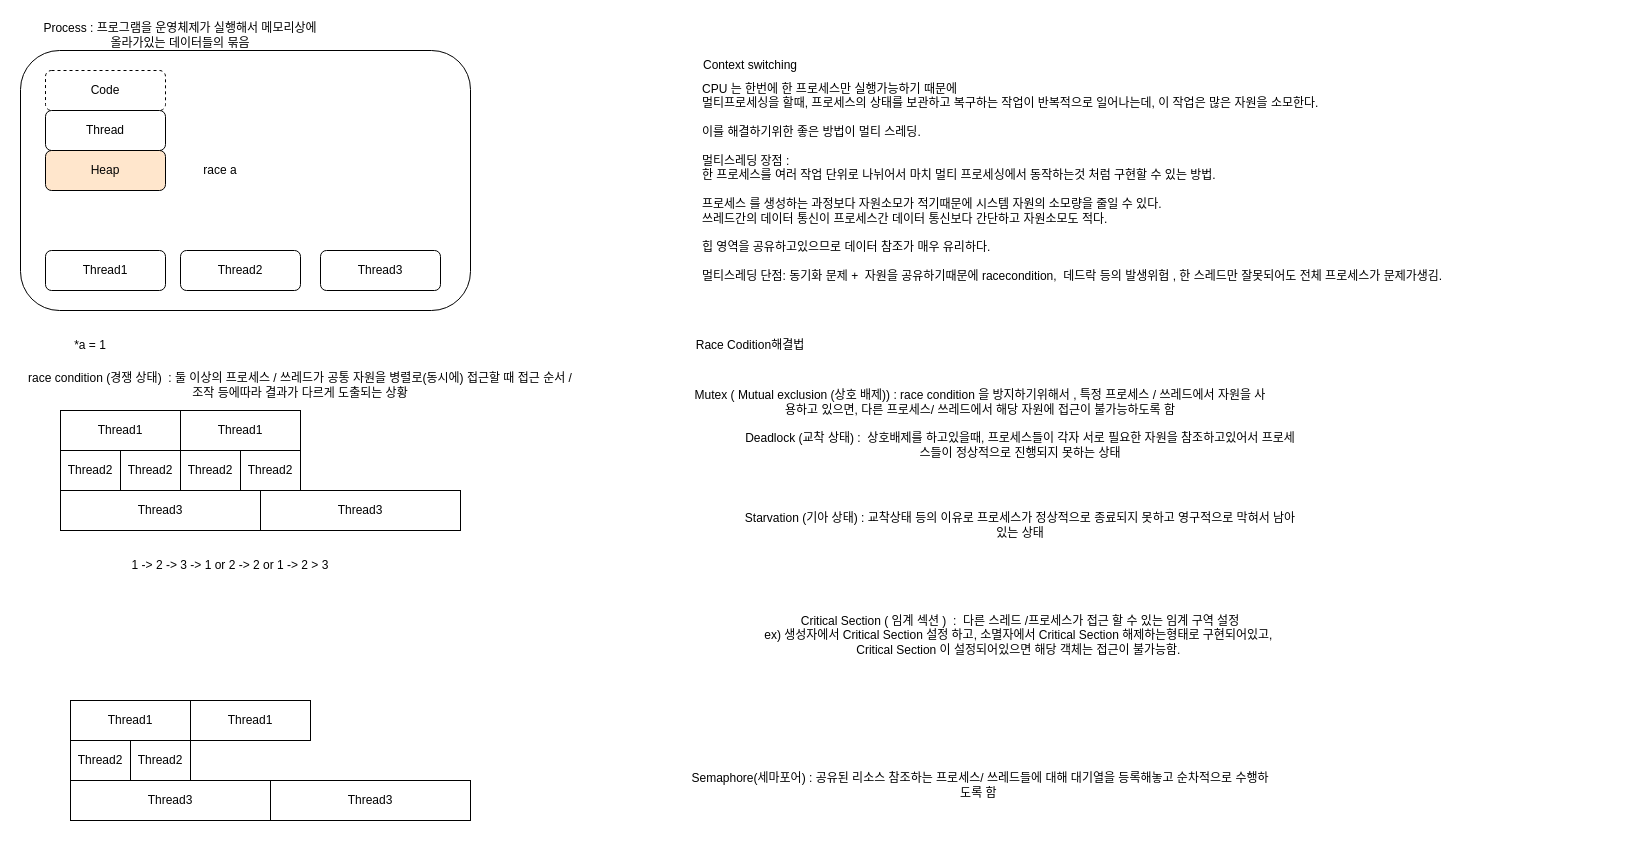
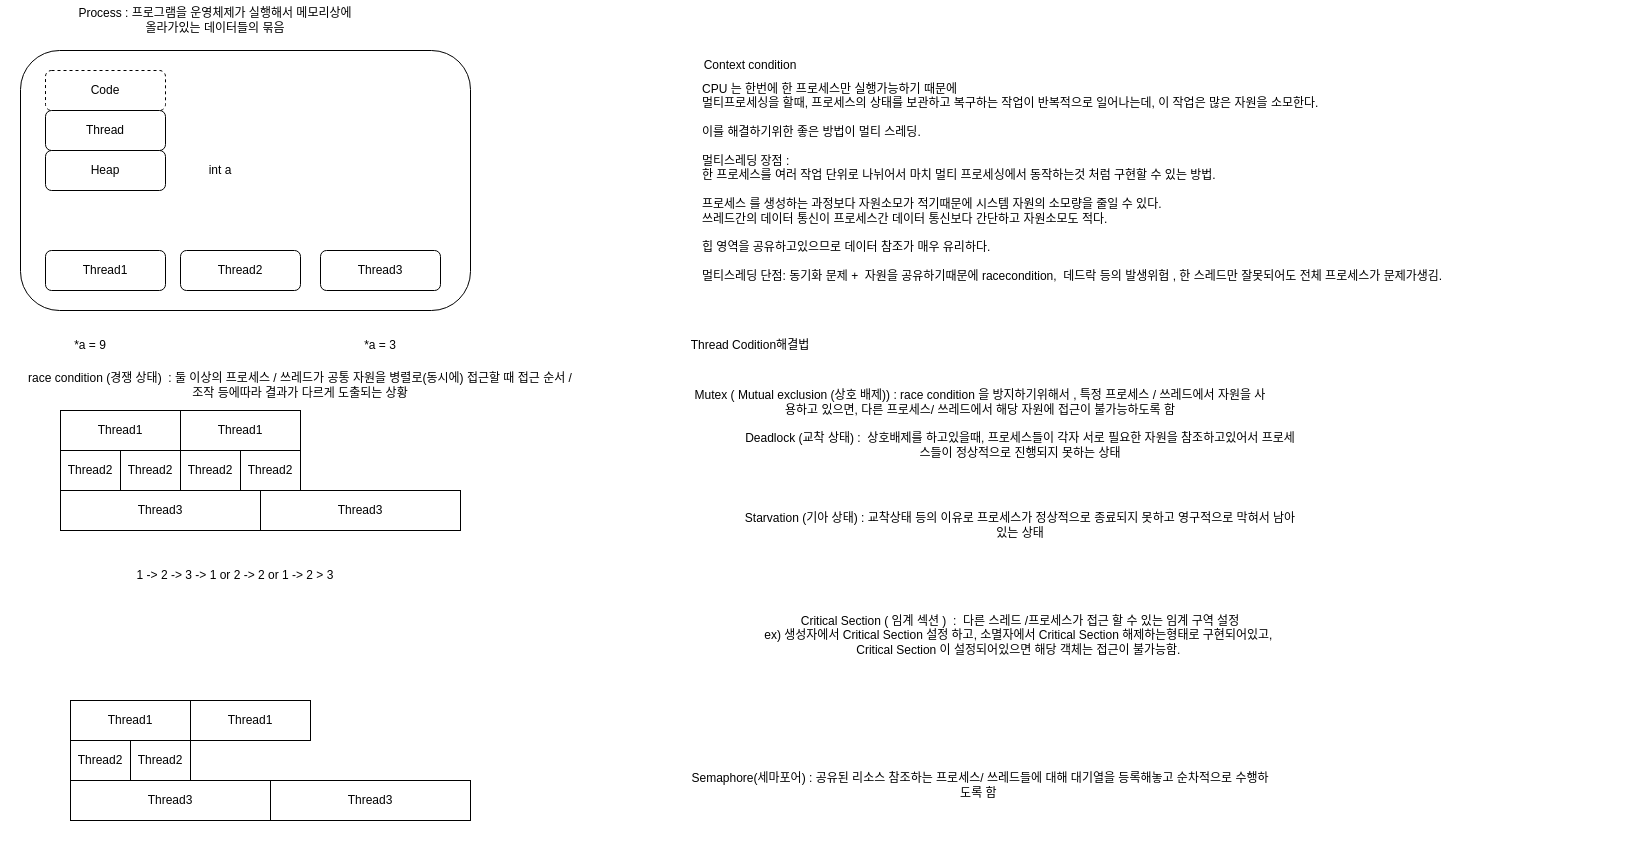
node "Process : 프로그램을 운영체제가 실행해서 메모리상에 올라가있는 데이터들의 묶음": moved (181, 36) -> (216, 21)
node "Context switching": label "Context switching" -> "Context condition"
node "Heap": fillcolor #ffe6cc -> #ffffff
node "race a": label "race a" -> "int a"
node "*a = 1": label "*a = 1" -> "*a = 9"
node "*a = 3": added
node "Race Codition해결법": label "Race Codition해결법" -> "Thread Codition해결법"
node "1 -> 2 -> 3 -> 1 or 2 -> 2 or 1 -> 2 > 3": moved (231, 566) -> (236, 576)
